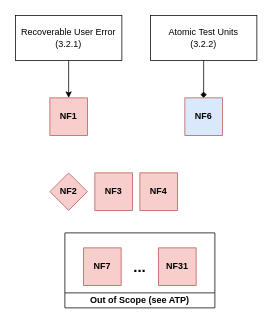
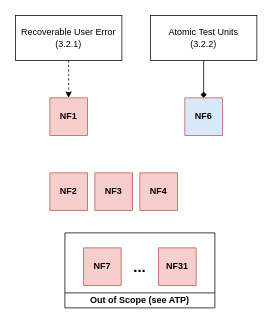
edge "Recoverable User Error (3.2.1)" -> "NF1": style solid -> dashed
node "NF2": shape diamond -> rectangle
